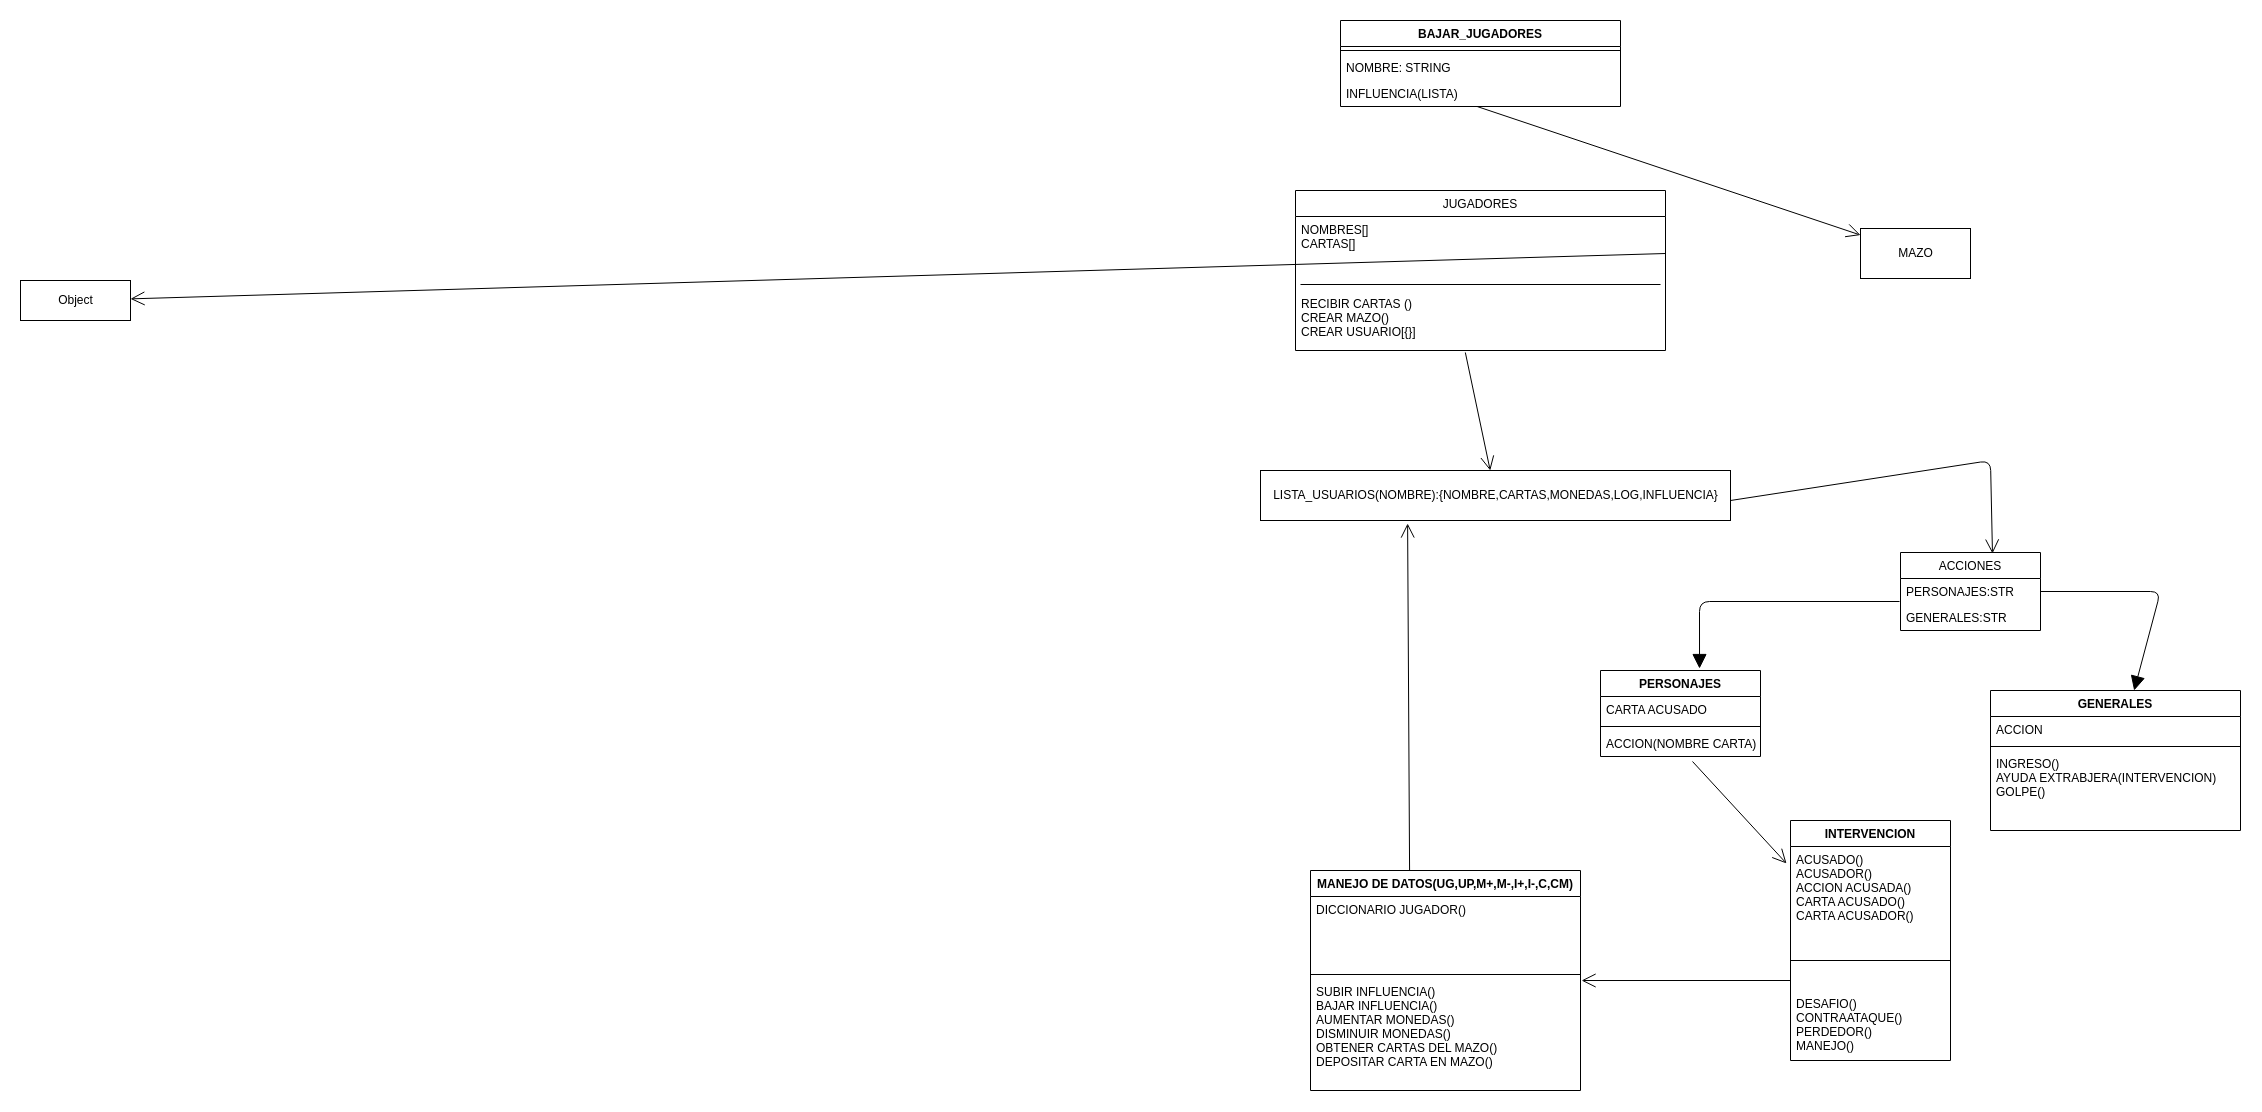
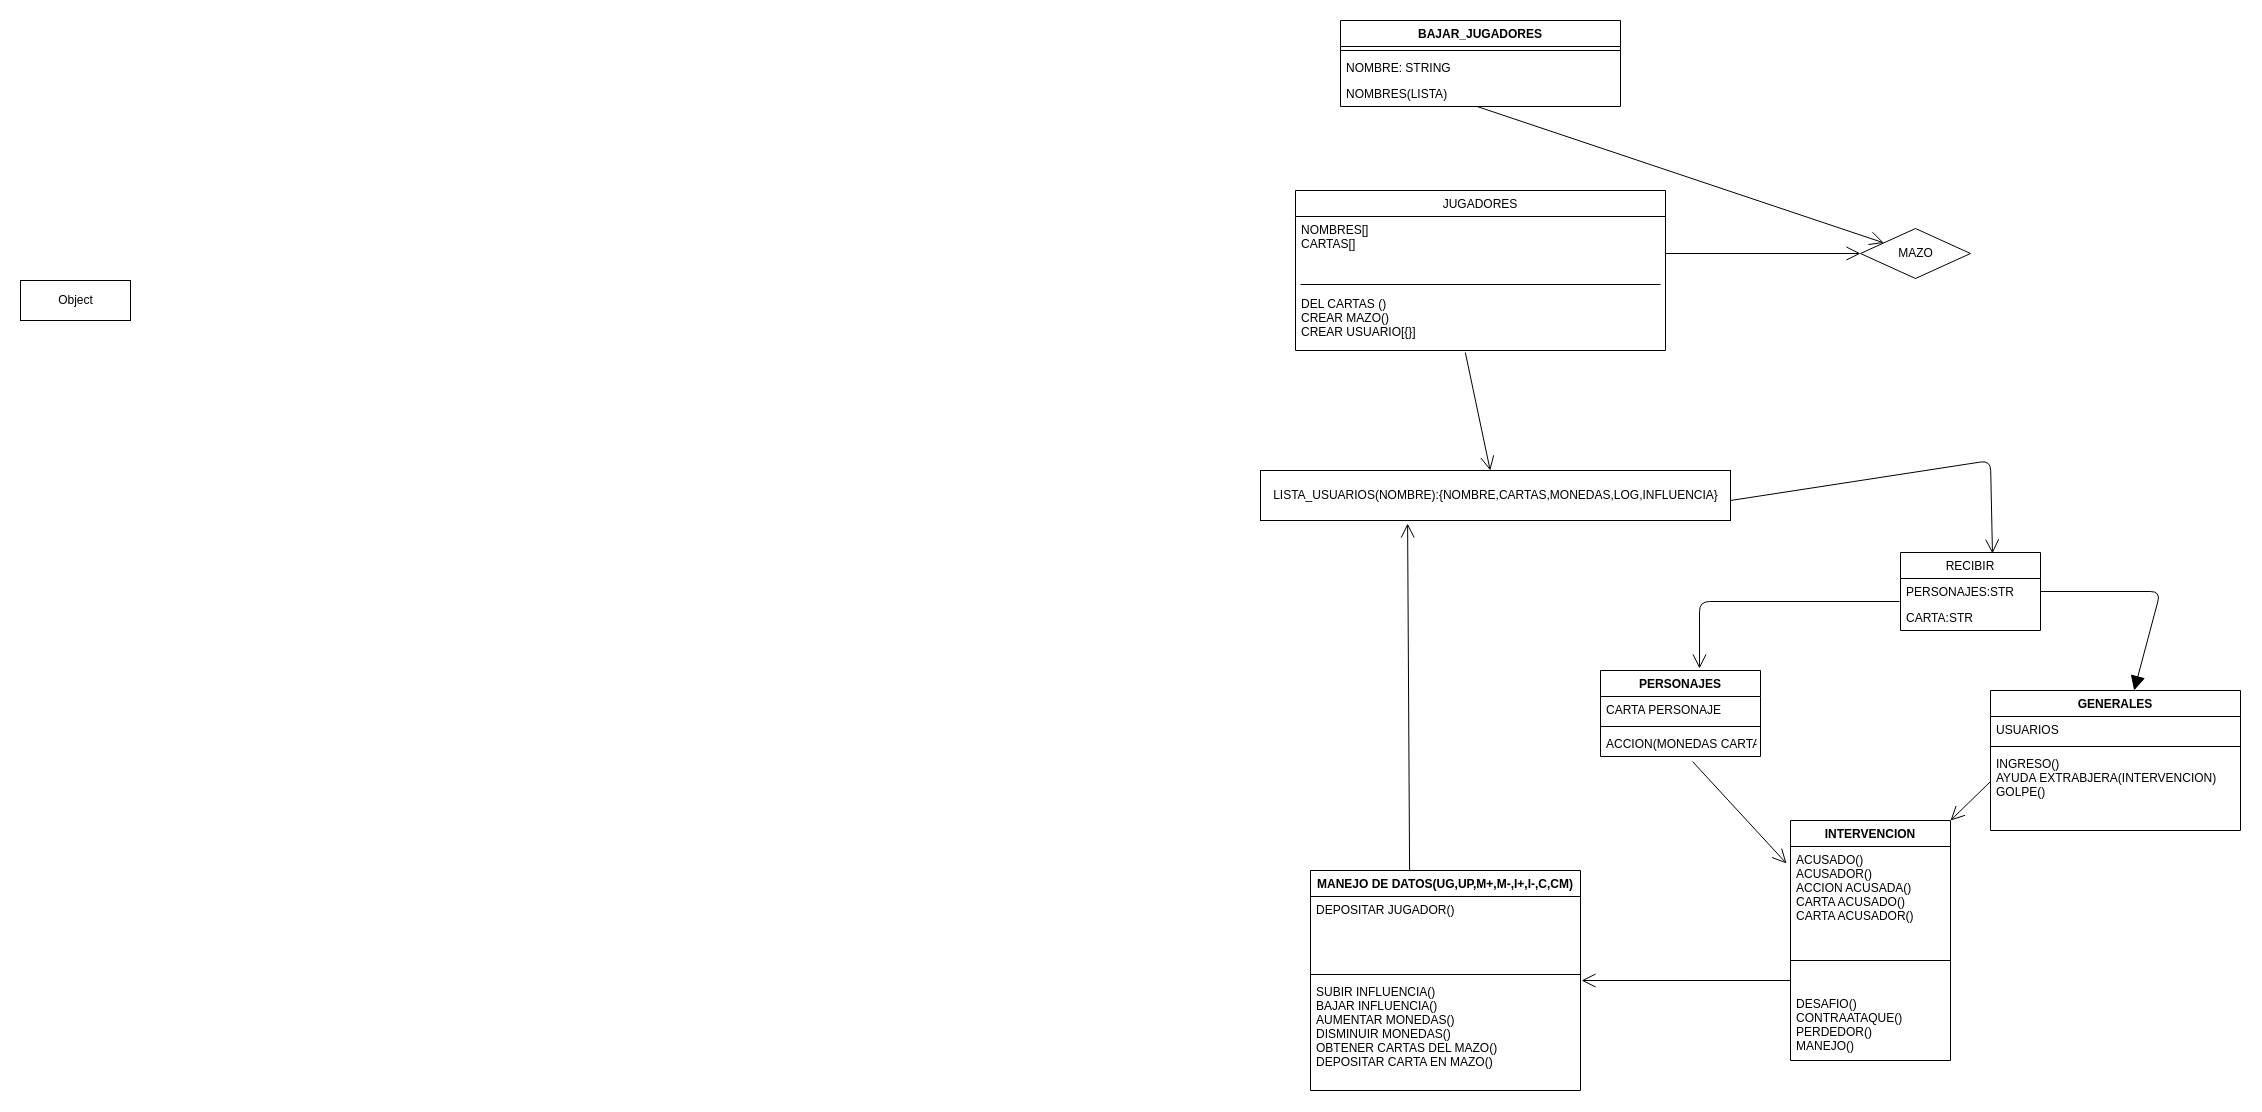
node "INFLUENCIA(LISTA)": label "INFLUENCIA(LISTA)" -> "NOMBRES(LISTA)"
node "MAZO": shape rectangle -> diamond
edge "NOMBRES[] CARTAS[]" -> "Object": now "NOMBRES[] CARTAS[]" -> "MAZO"
node "RECIBIR CARTAS () CREAR MAZO() CREAR USUARIO[{}]": label "RECIBIR CARTAS () CREAR MAZO() CREAR USUARIO[{}]" -> "DEL CARTAS () CREAR MAZO() CREAR USUARIO[{}]"
node "ACCIONES": label "ACCIONES" -> "RECIBIR"
node "GENERALES:STR": label "GENERALES:STR" -> "CARTA:STR"
edge "PERSONAJES:STR" -> "PERSONAJES": arrowhead block -> open
node "CARTA ACUSADO": label "CARTA ACUSADO" -> "CARTA PERSONAJE"
node "ACCION": label "ACCION" -> "USUARIOS"
node "ACCION(NOMBRE CARTA)": label "ACCION(NOMBRE CARTA)" -> "ACCION(MONEDAS CARTA)"
edge "INGRESO() AYUDA EXTRABJERA(INTERVENCION) GOLPE()" -> "INTERVENCION": added
node "DICCIONARIO JUGADOR()": label "DICCIONARIO JUGADOR()" -> "DEPOSITAR JUGADOR()"
